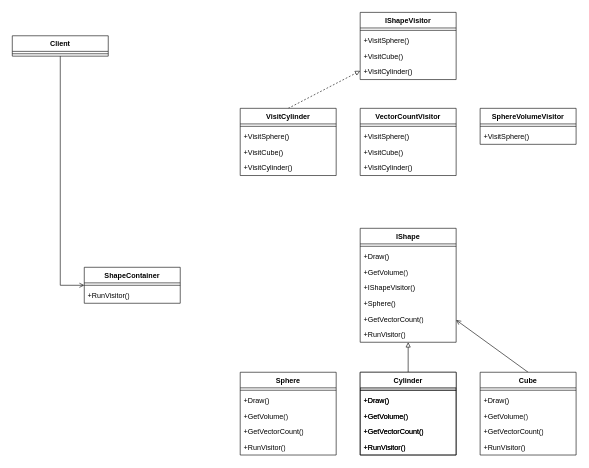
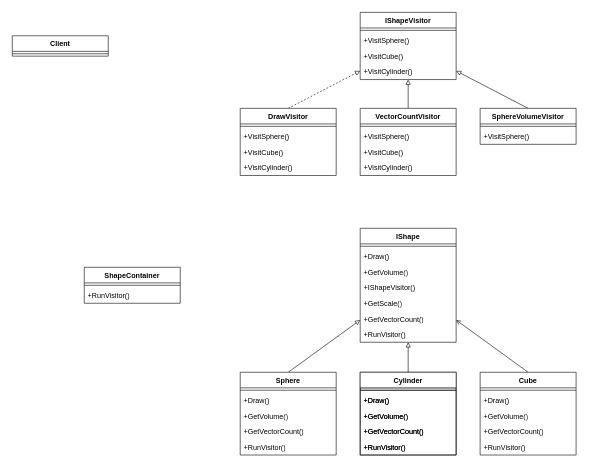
edge "SphereVolumeVisitor" -> "IShapeVisitor": added
edge "VectorCountVisitor" -> "IShapeVisitor": added
node "VisitCylinder": label "VisitCylinder" -> "DrawVisitor"
edge "Client" -> "ShapeContainer": removed
node "+Sphere()": label "+Sphere()" -> "+GetScale()"
edge "Sphere" -> "IShape": added
